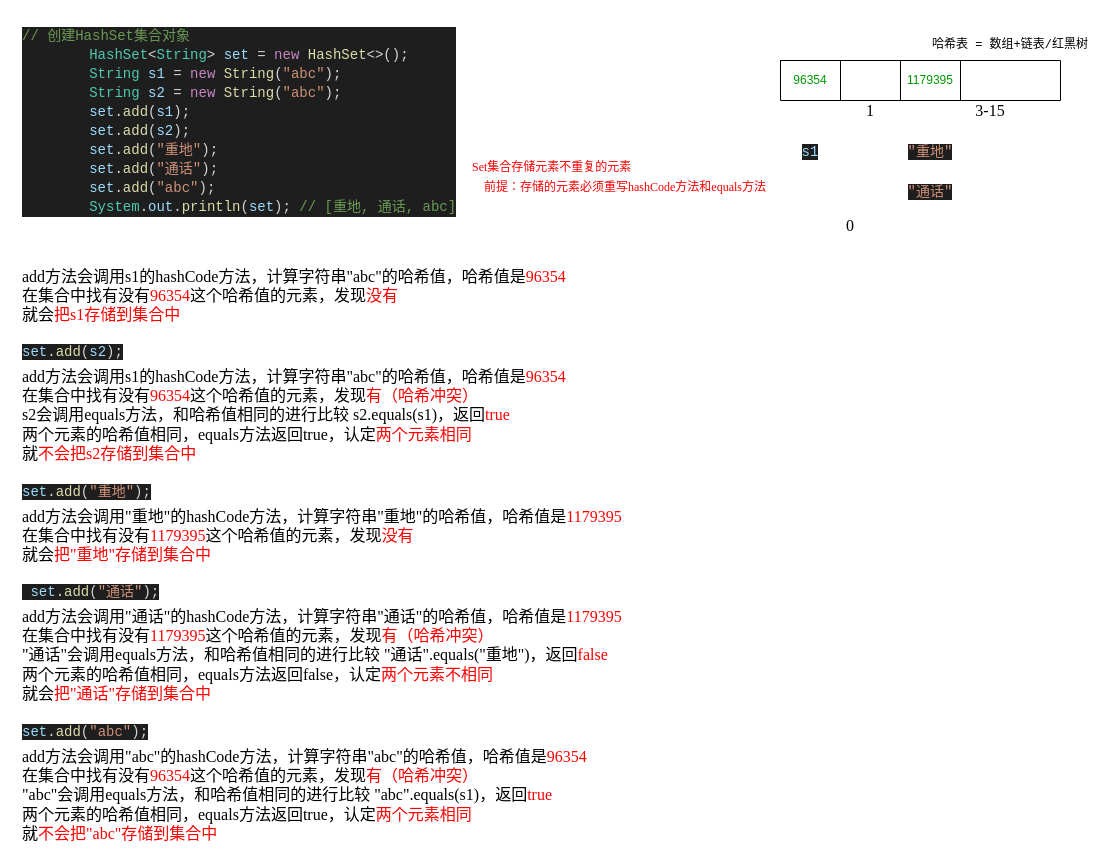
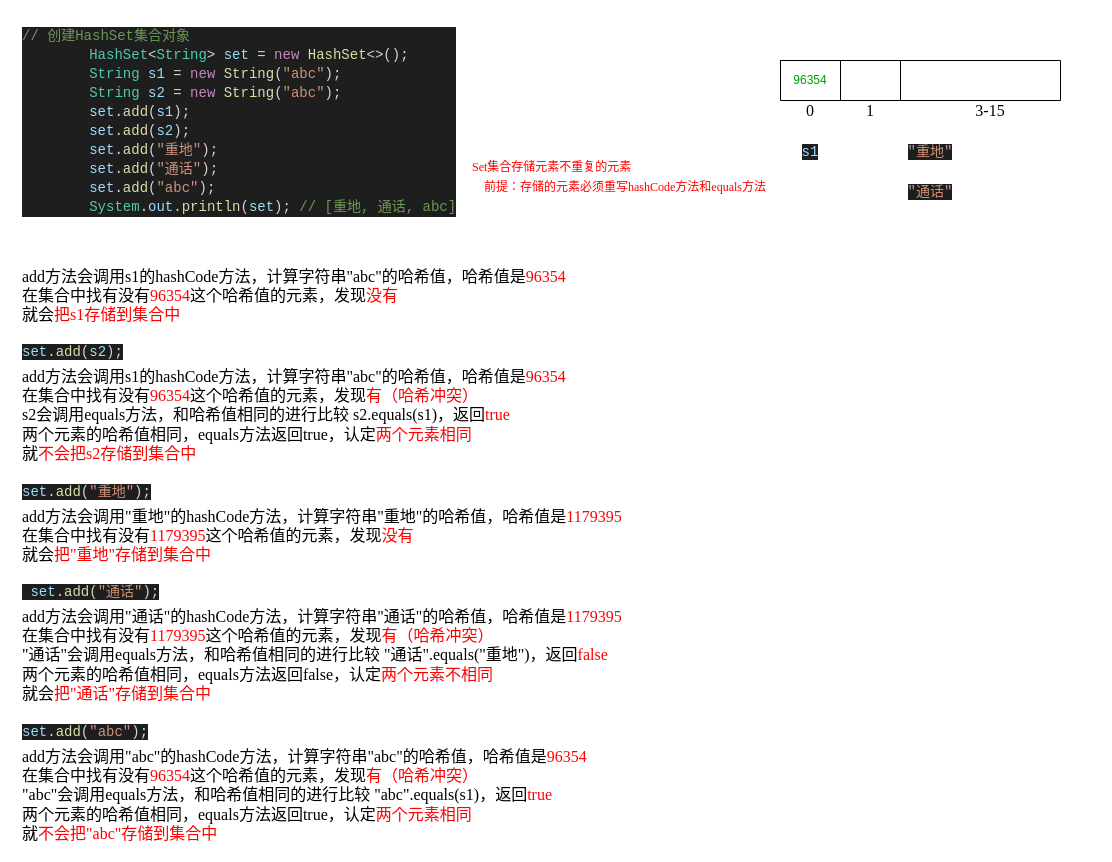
node "哈希表 = 数组+链表/红黑树": removed
node "1179395": removed
node "0": moved (851, 226) -> (811, 111)
